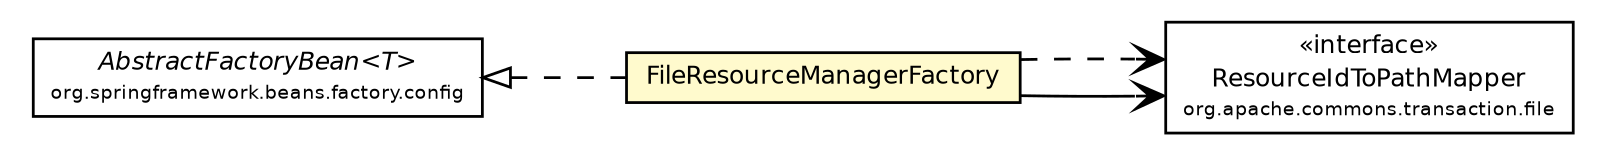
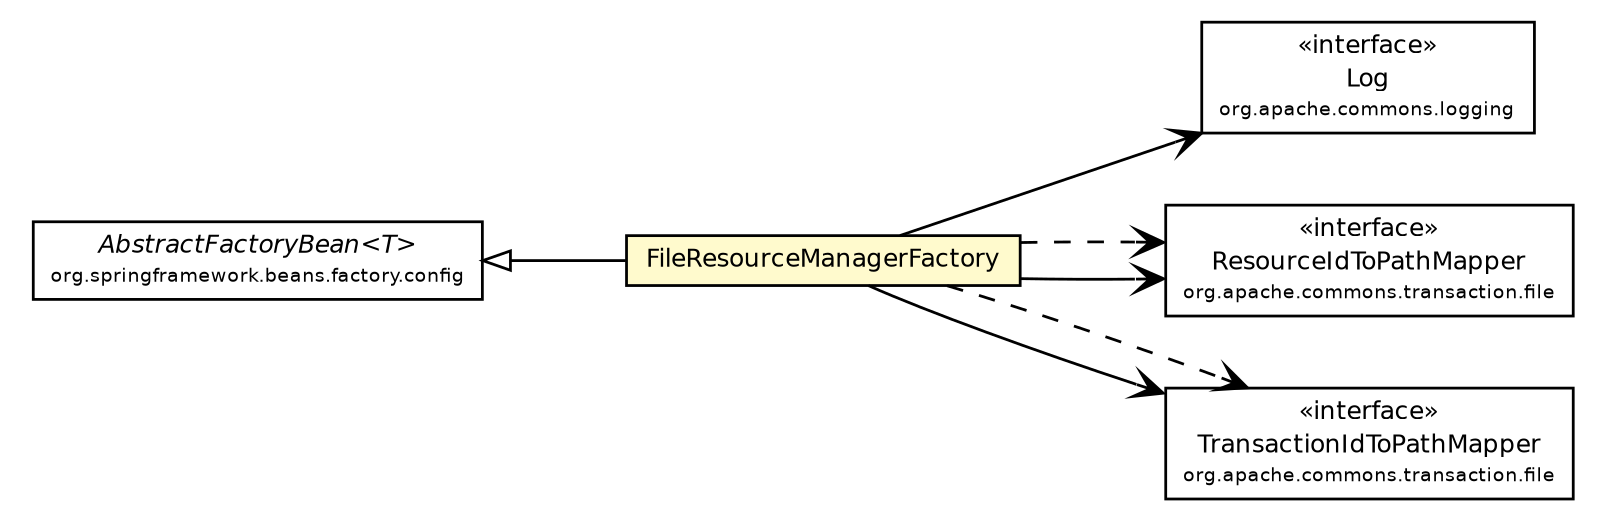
edge "FileResourceManagerFactory" -> "AbstractFactoryBean<T>": style dashed -> solid
node "Log": added
node "TransactionIdToPathMapper": added
